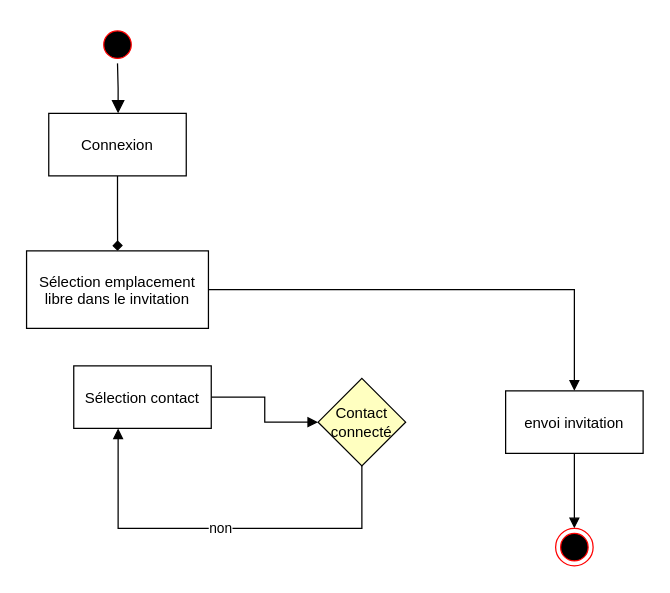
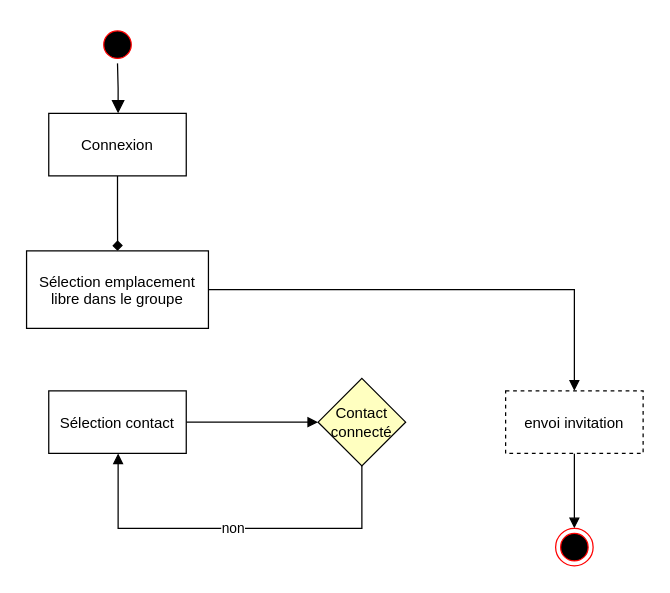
node "Sélection emplacement libre dans le invitation": label "Sélection emplacement libre dans le invitation" -> "Sélection emplacement libre dans le groupe"
node "Sélection contact": moved (143, 397) -> (118, 422)
node "envoi invitation": style solid -> dashed
